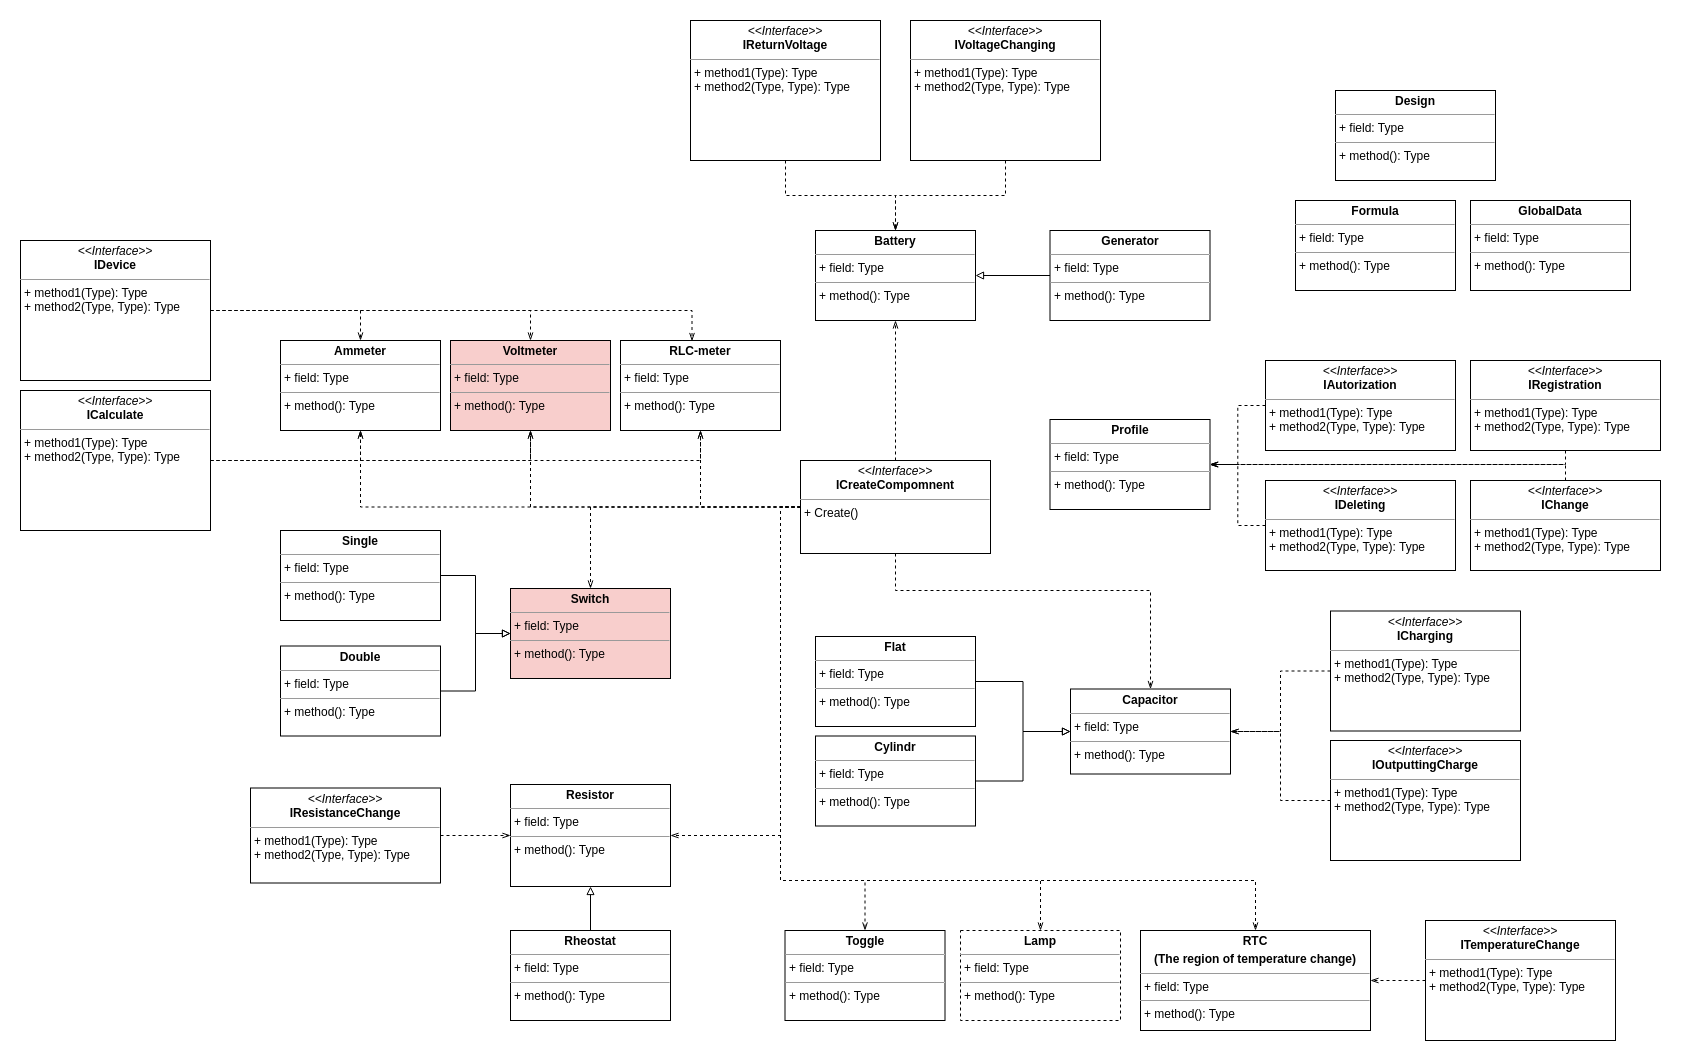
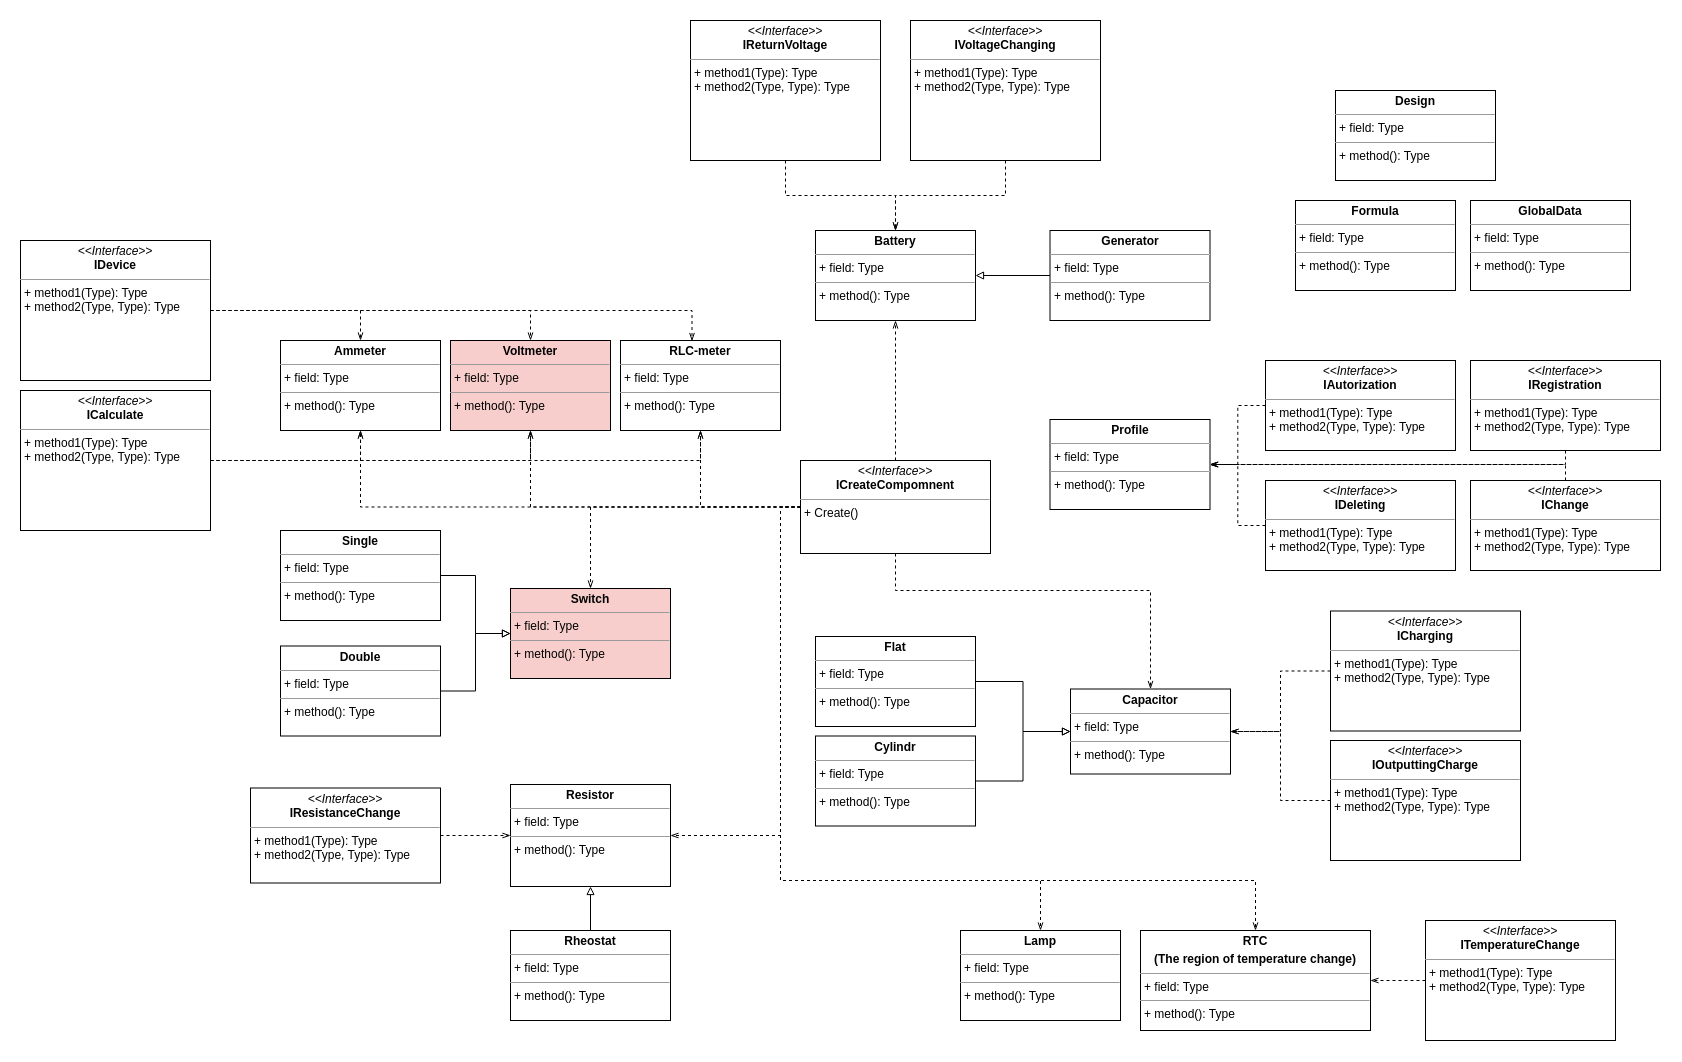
edge "<<Interface>> ICreateCompomnent + Create()" -> "Toggle + field: Type + method(): Type": removed
node "Toggle + field: Type + method(): Type": removed
node "Lamp + field: Type + method(): Type": style dashed -> solid
